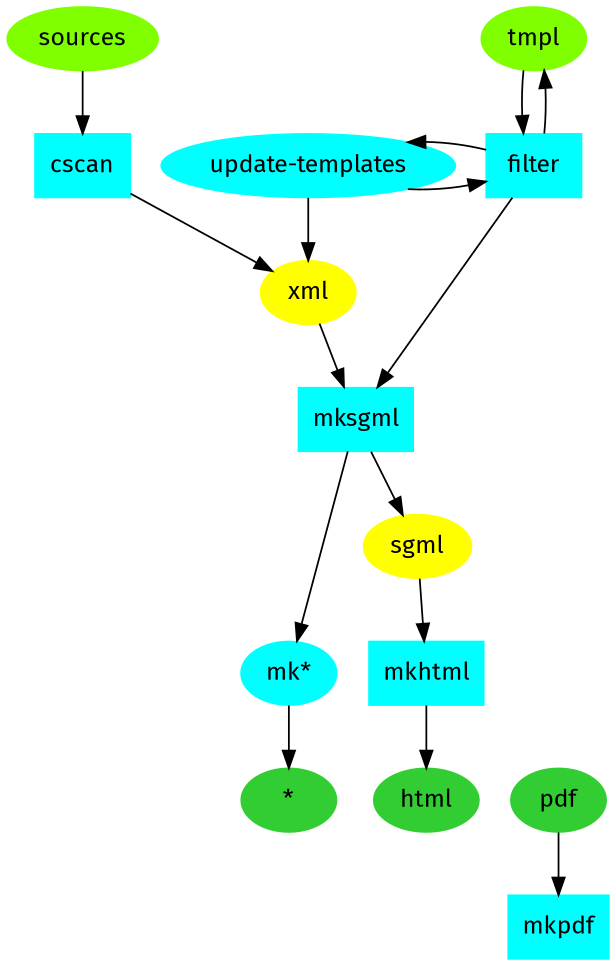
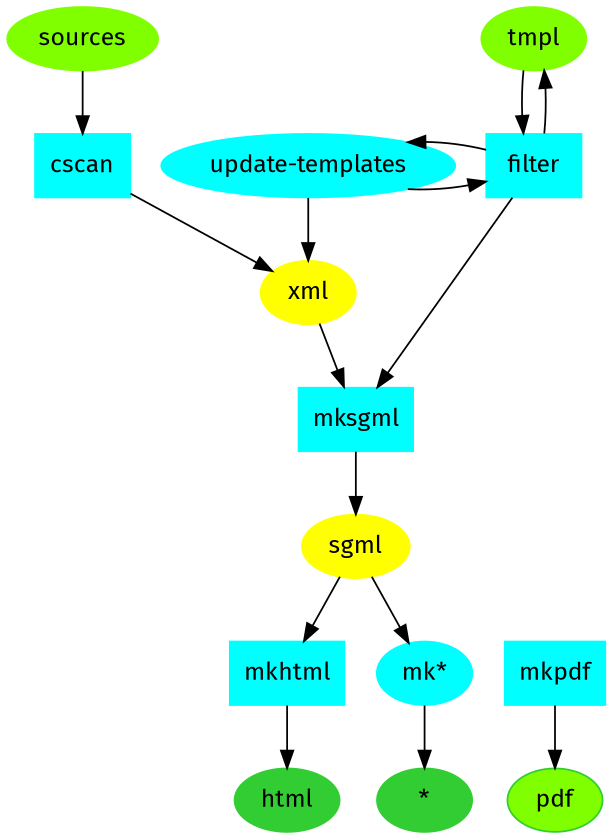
edge "mksgml" -> "mk*": now "sgml" -> "mk*"
node "pdf": fillcolor limegreen -> chartreuse
edge "pdf" -> "mkpdf": reversed
